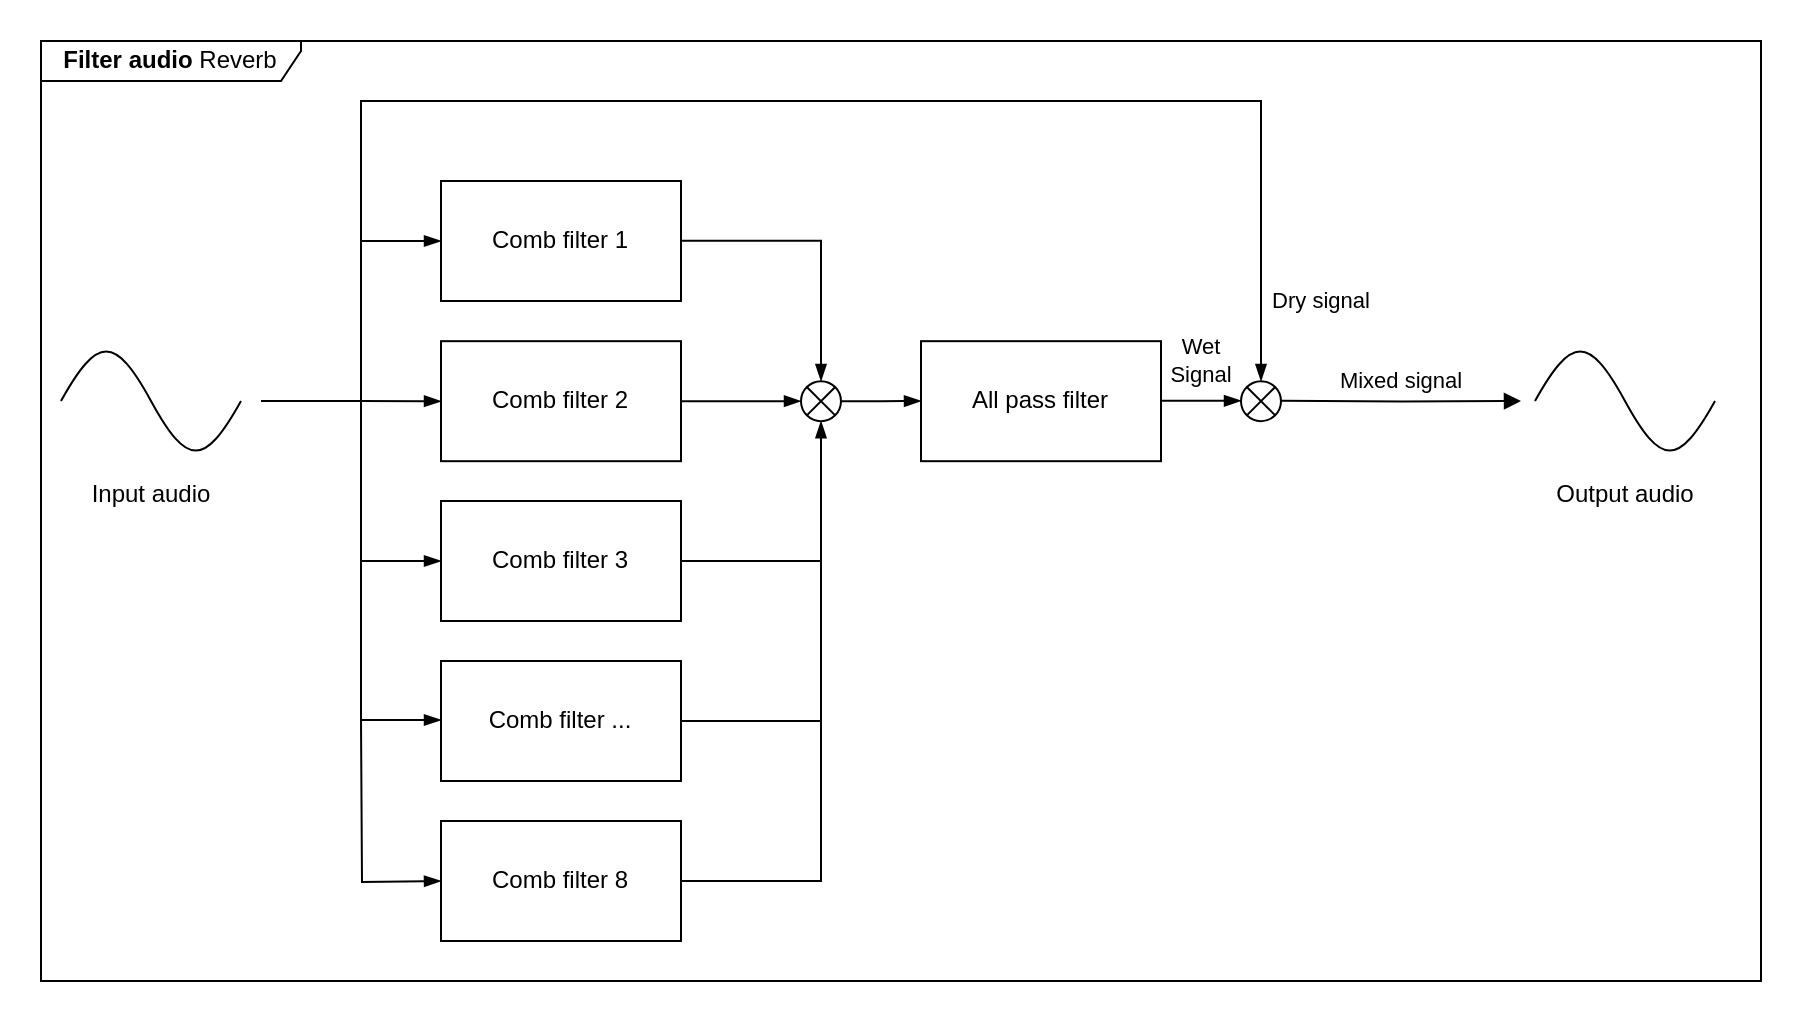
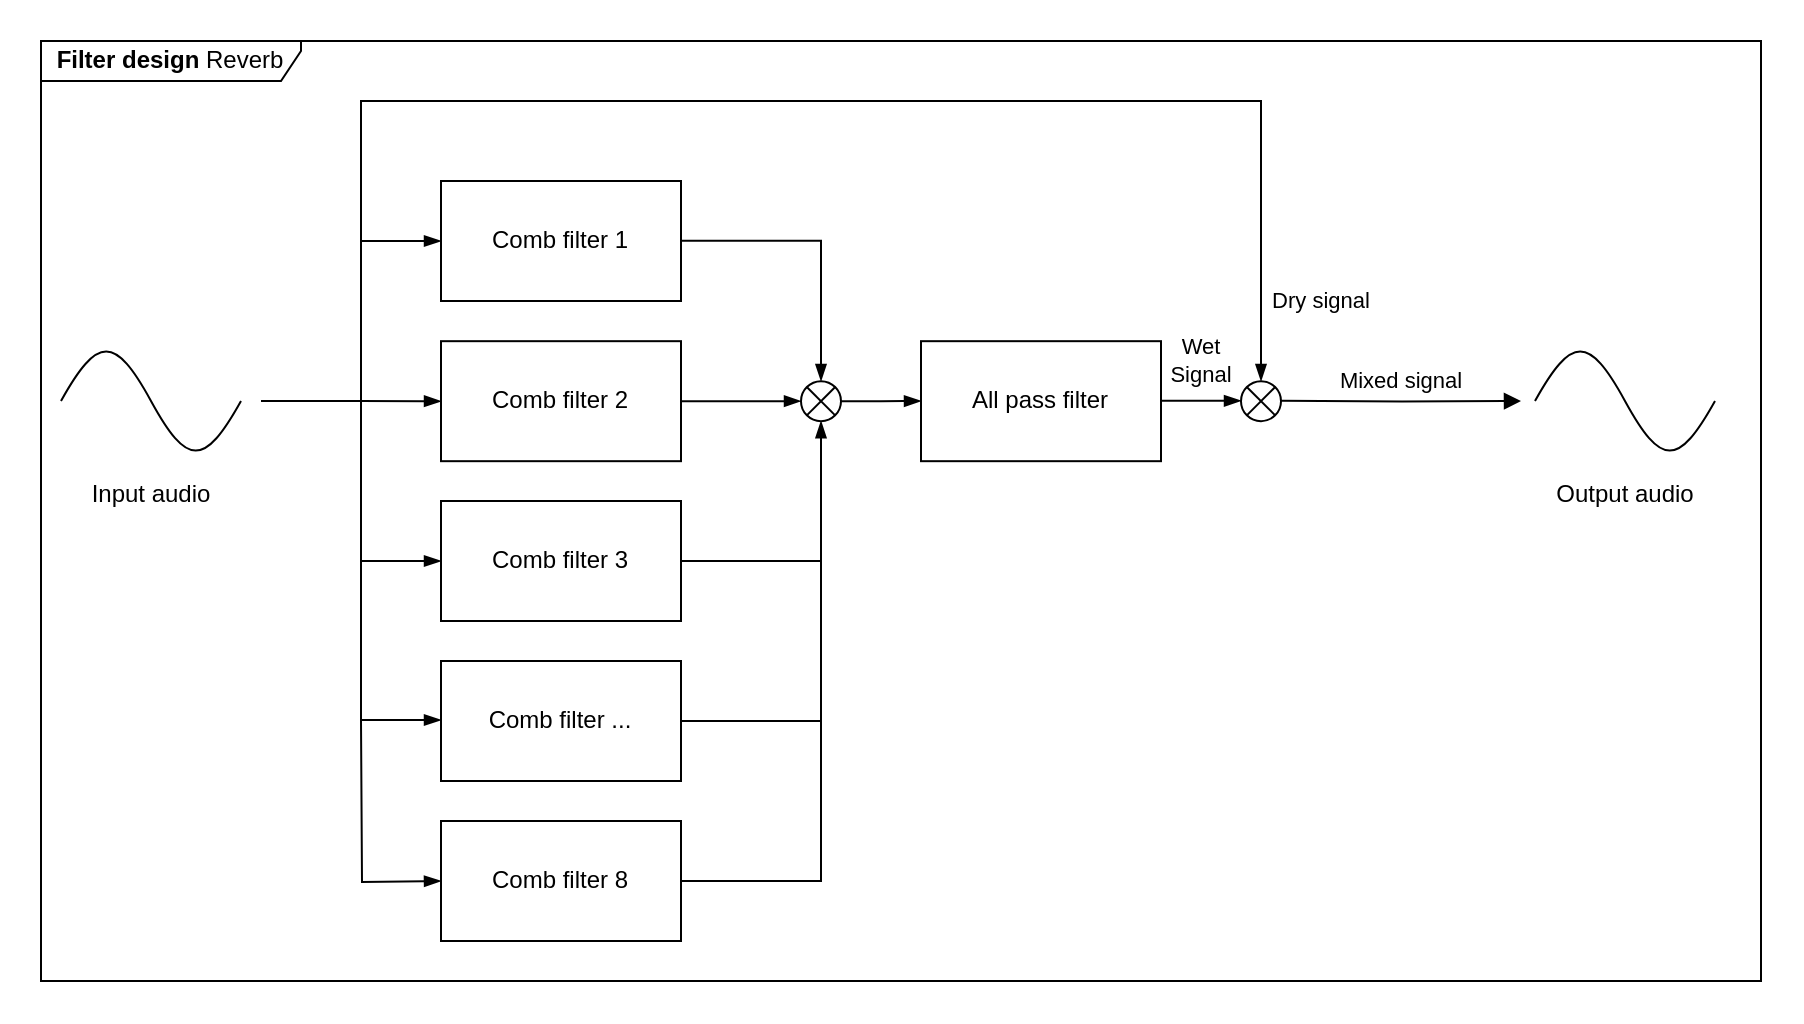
node "Filter audio Reverb": label "Filter audio Reverb" -> "Filter design Reverb"
